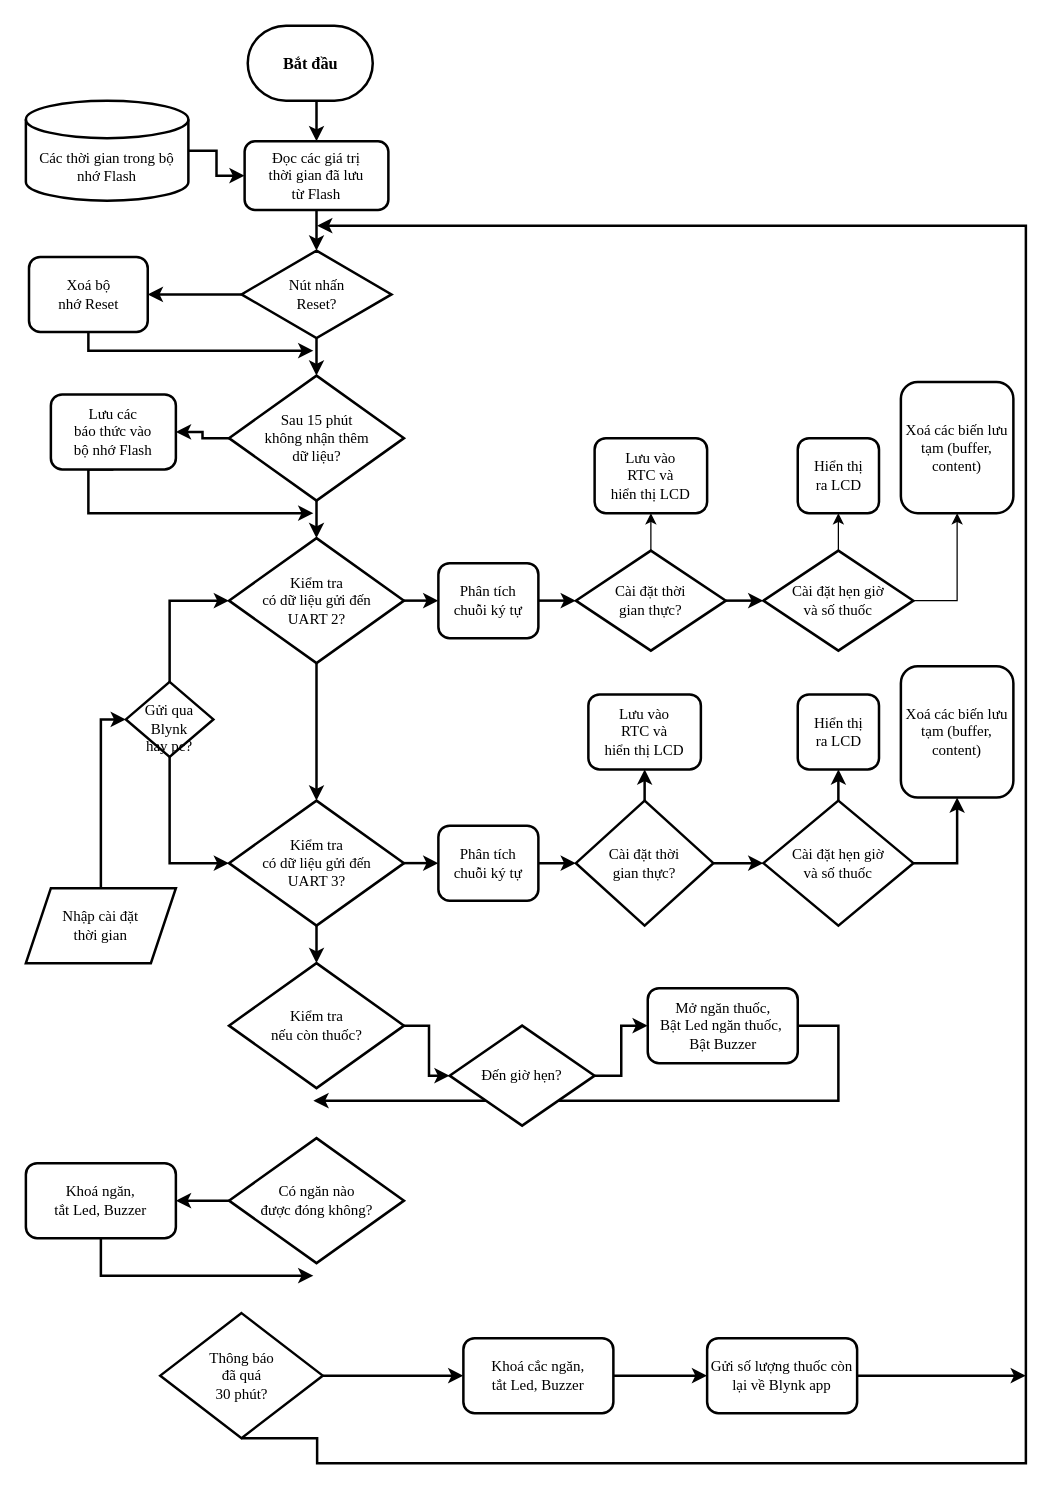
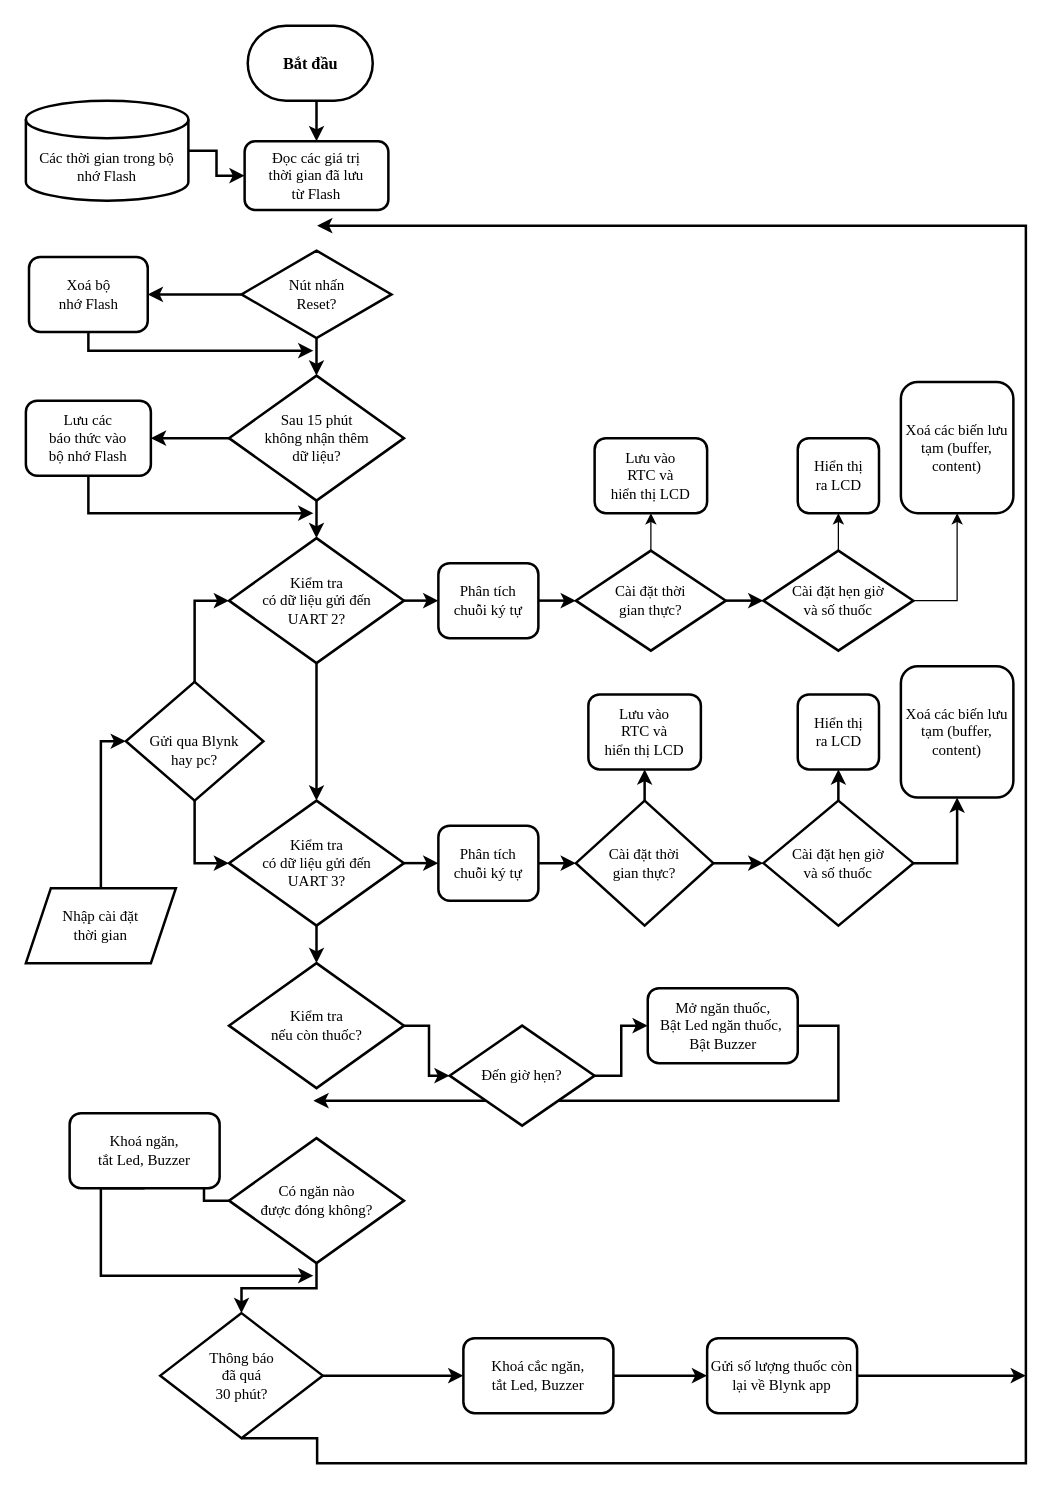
edge "Đọc các giá trị thời gian đã lưu từ Flash" -> "Nút nhấn Reset?": removed
node "Xoá bộ nhớ Reset": label "Xoá bộ nhớ Reset" -> "Xoá bộ nhớ Flash"
node "Lưu các báo thức vào bộ nhớ Flash": moved (113, 432) -> (88, 438)
node "Gửi qua Blynk hay pc?": size 88x75 -> 138x119
node "Khoá ngăn, tắt Led, Buzzer": moved (101, 1201) -> (144, 1151)
edge "Có ngăn nào được đóng không?" -> "Thông báo đã quá 30 phút?": added
